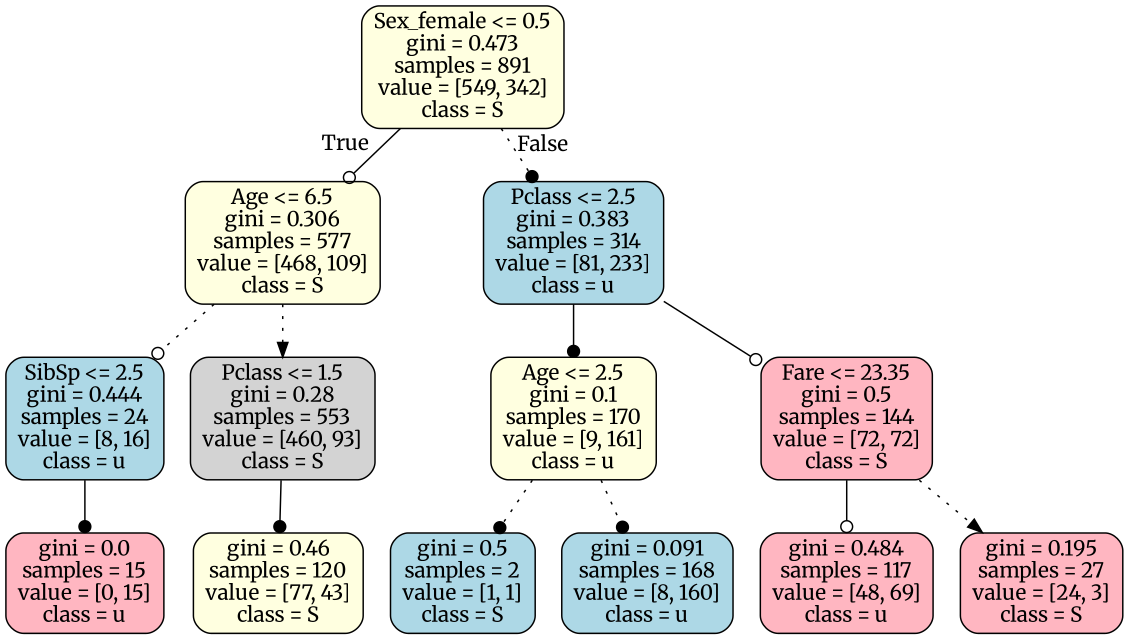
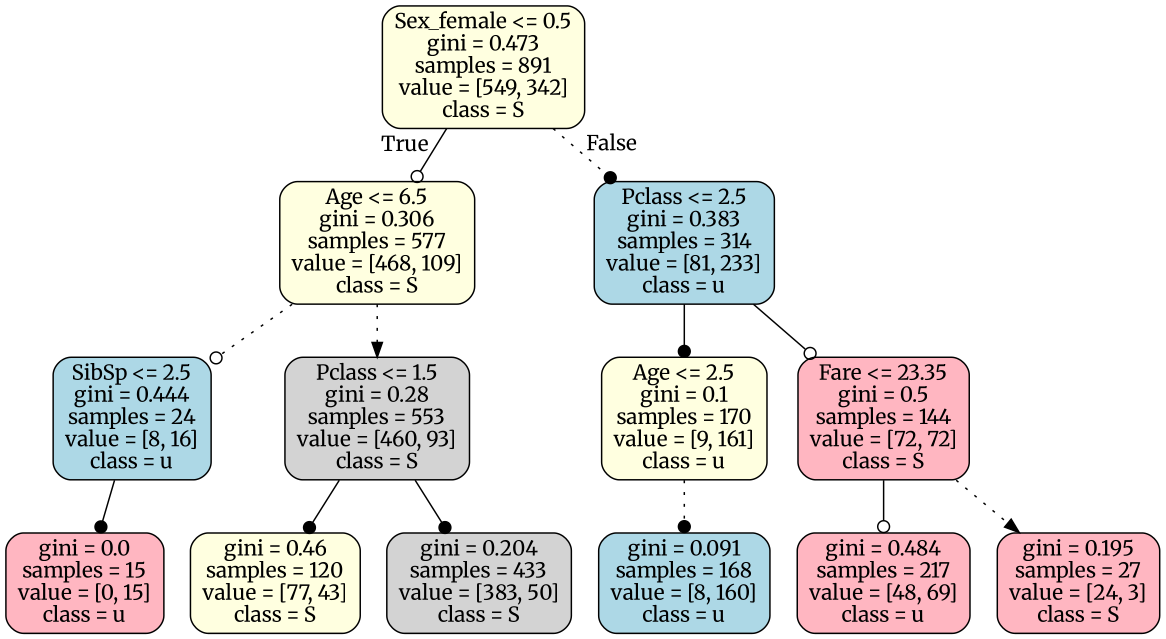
node "gini = 0.5 samples = 2 value = [1, 1] class = S": removed
node "gini = 0.204 samples = 433 value = [383, 50] class = S": added
node "gini = 0.484 samples = 117 value = [48, 69] class = u": label "gini = 0.484 samples = 117 value = [48, 69] class = u" -> "gini = 0.484 samples = 217 value = [48, 69] class = u"
